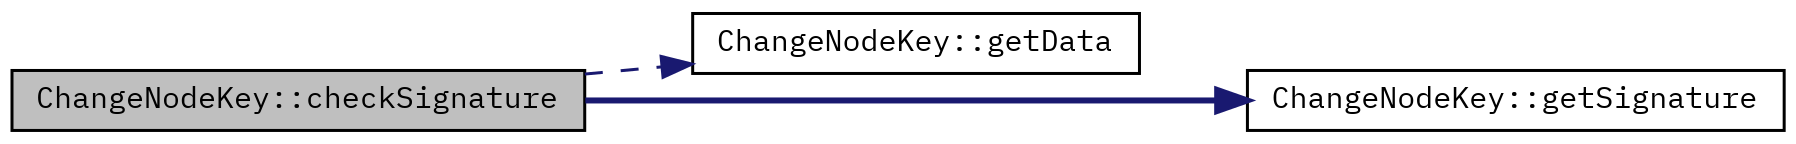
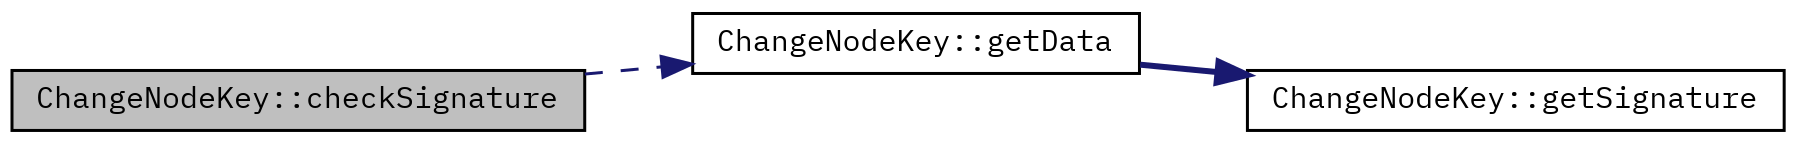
edge "ChangeNodeKey::checkSignature" -> "ChangeNodeKey::getSignature": now "ChangeNodeKey::getData" -> "ChangeNodeKey::getSignature"
